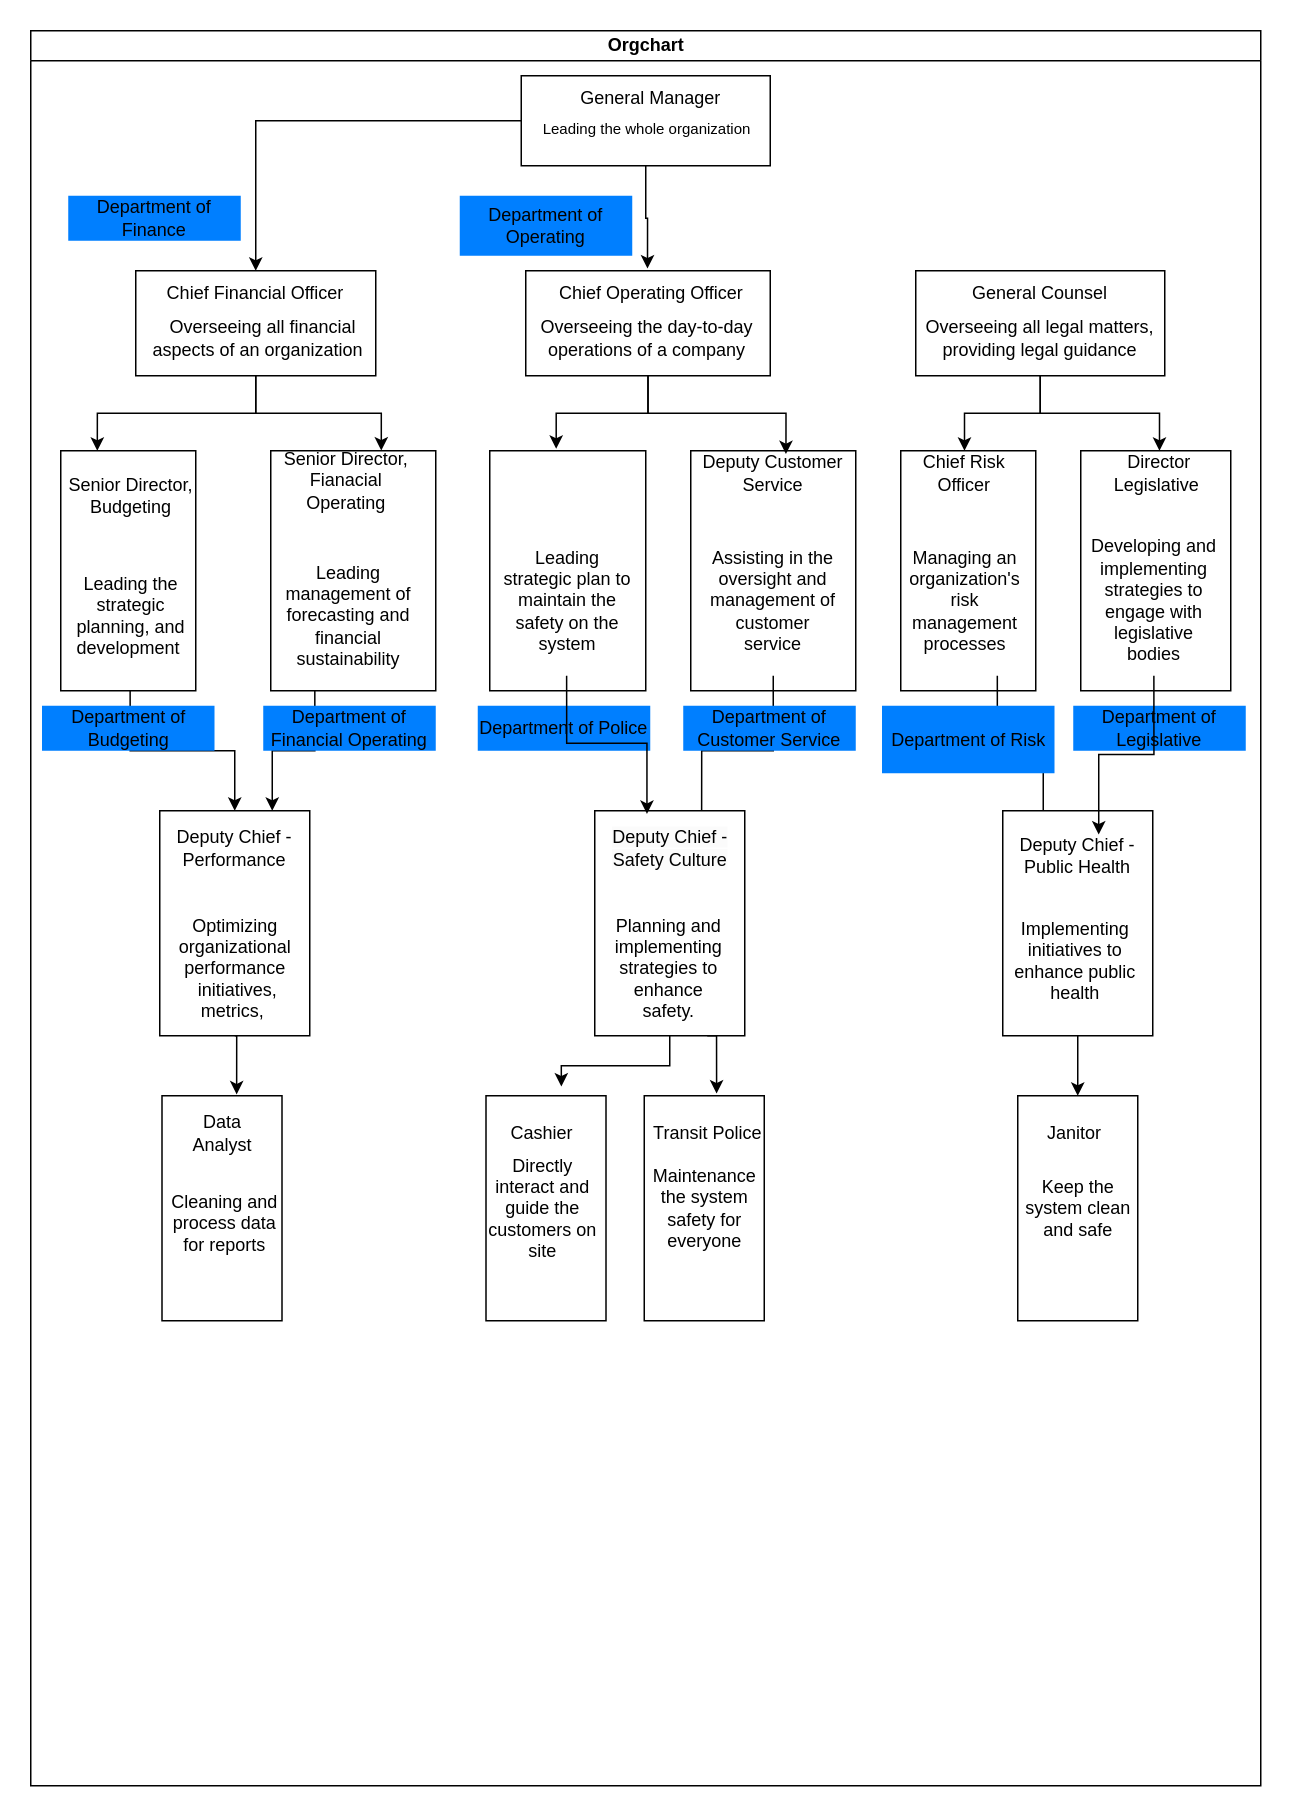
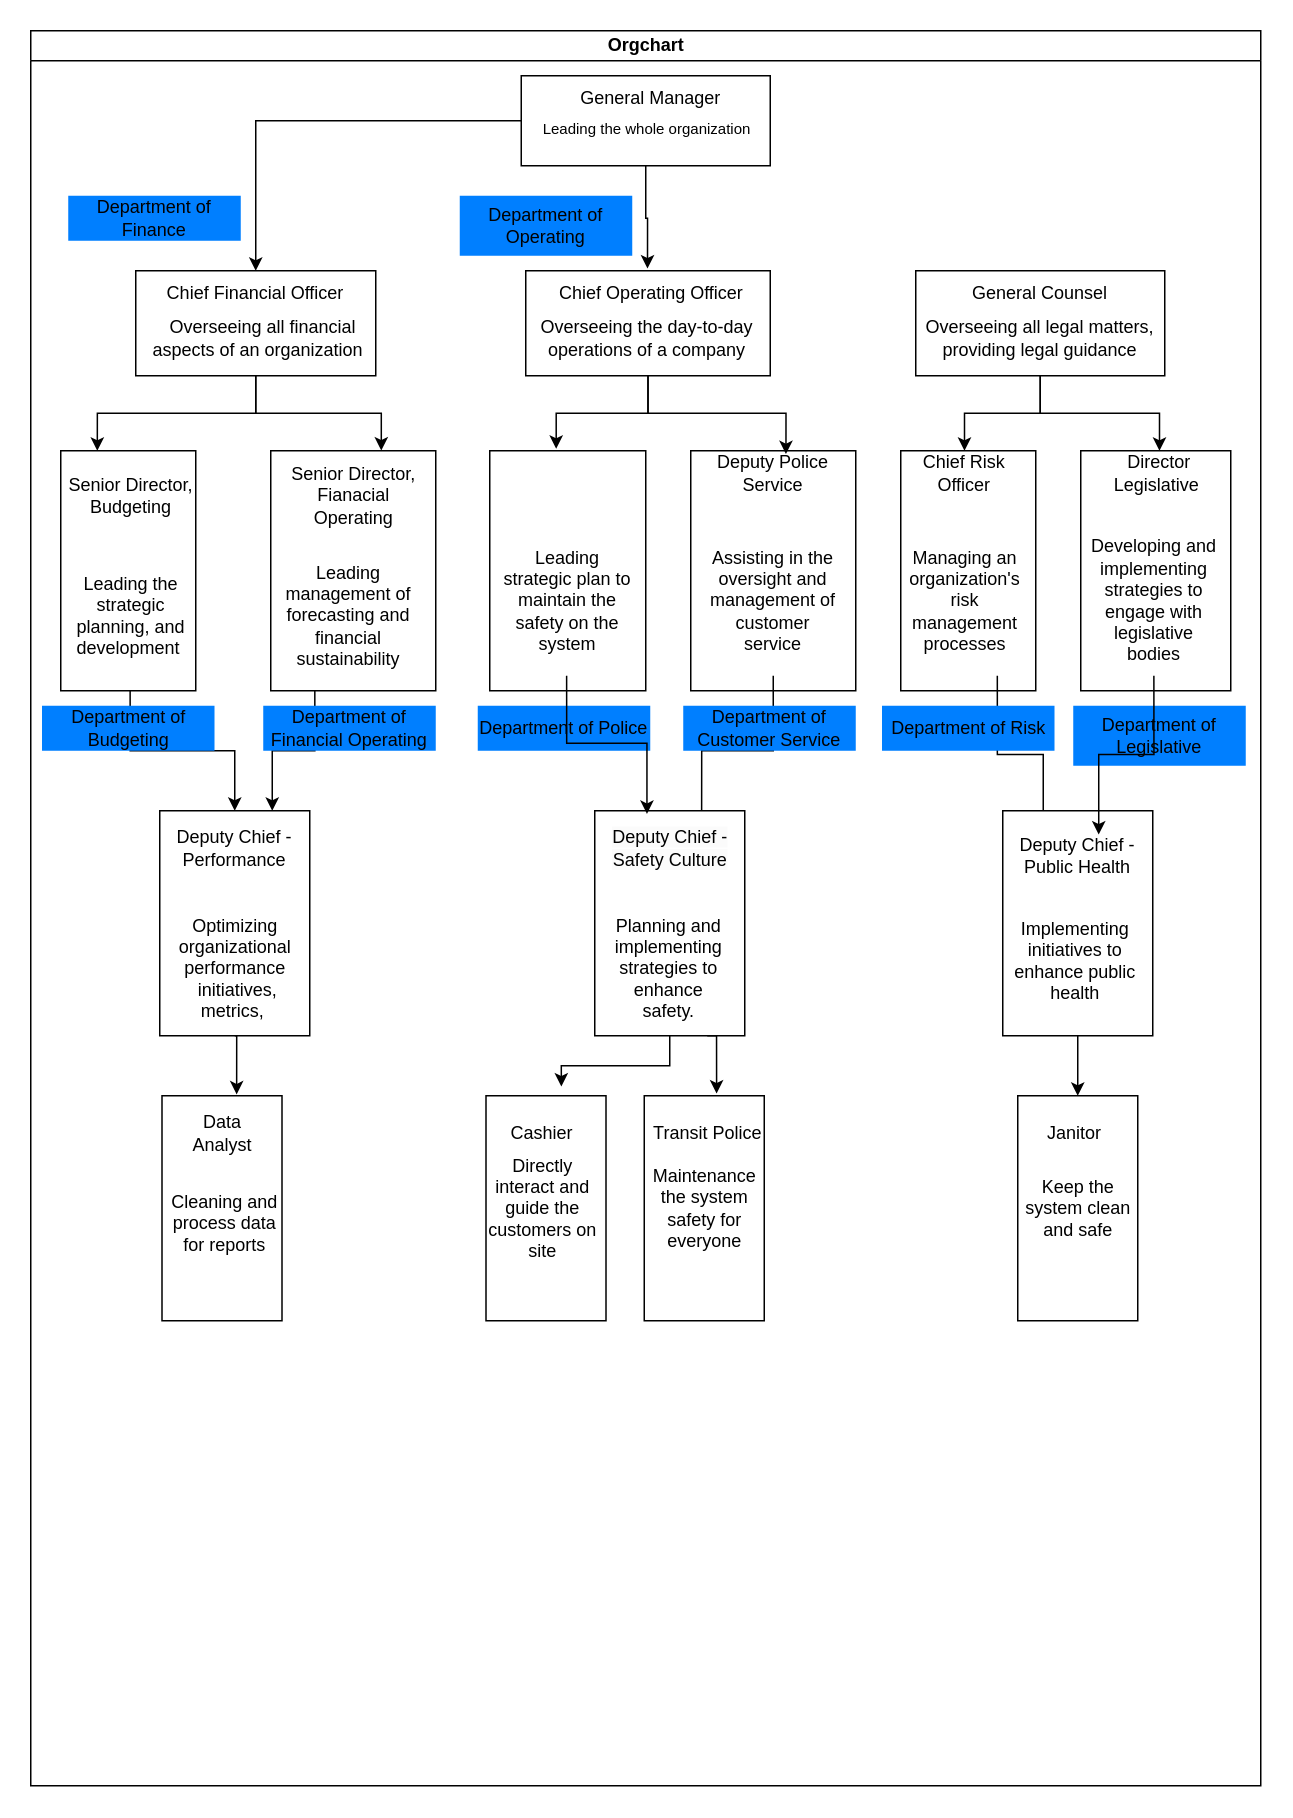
node "Deputy Customer Service": label "Deputy Customer Service" -> "Deputy Police Service"
node "Senior Director, Fianacial Operating": moved (346, 481) -> (353, 496)
node "Department of Legislative": size 173x45 -> 173x60
node "Department of Risk": size 173x68 -> 173x45
